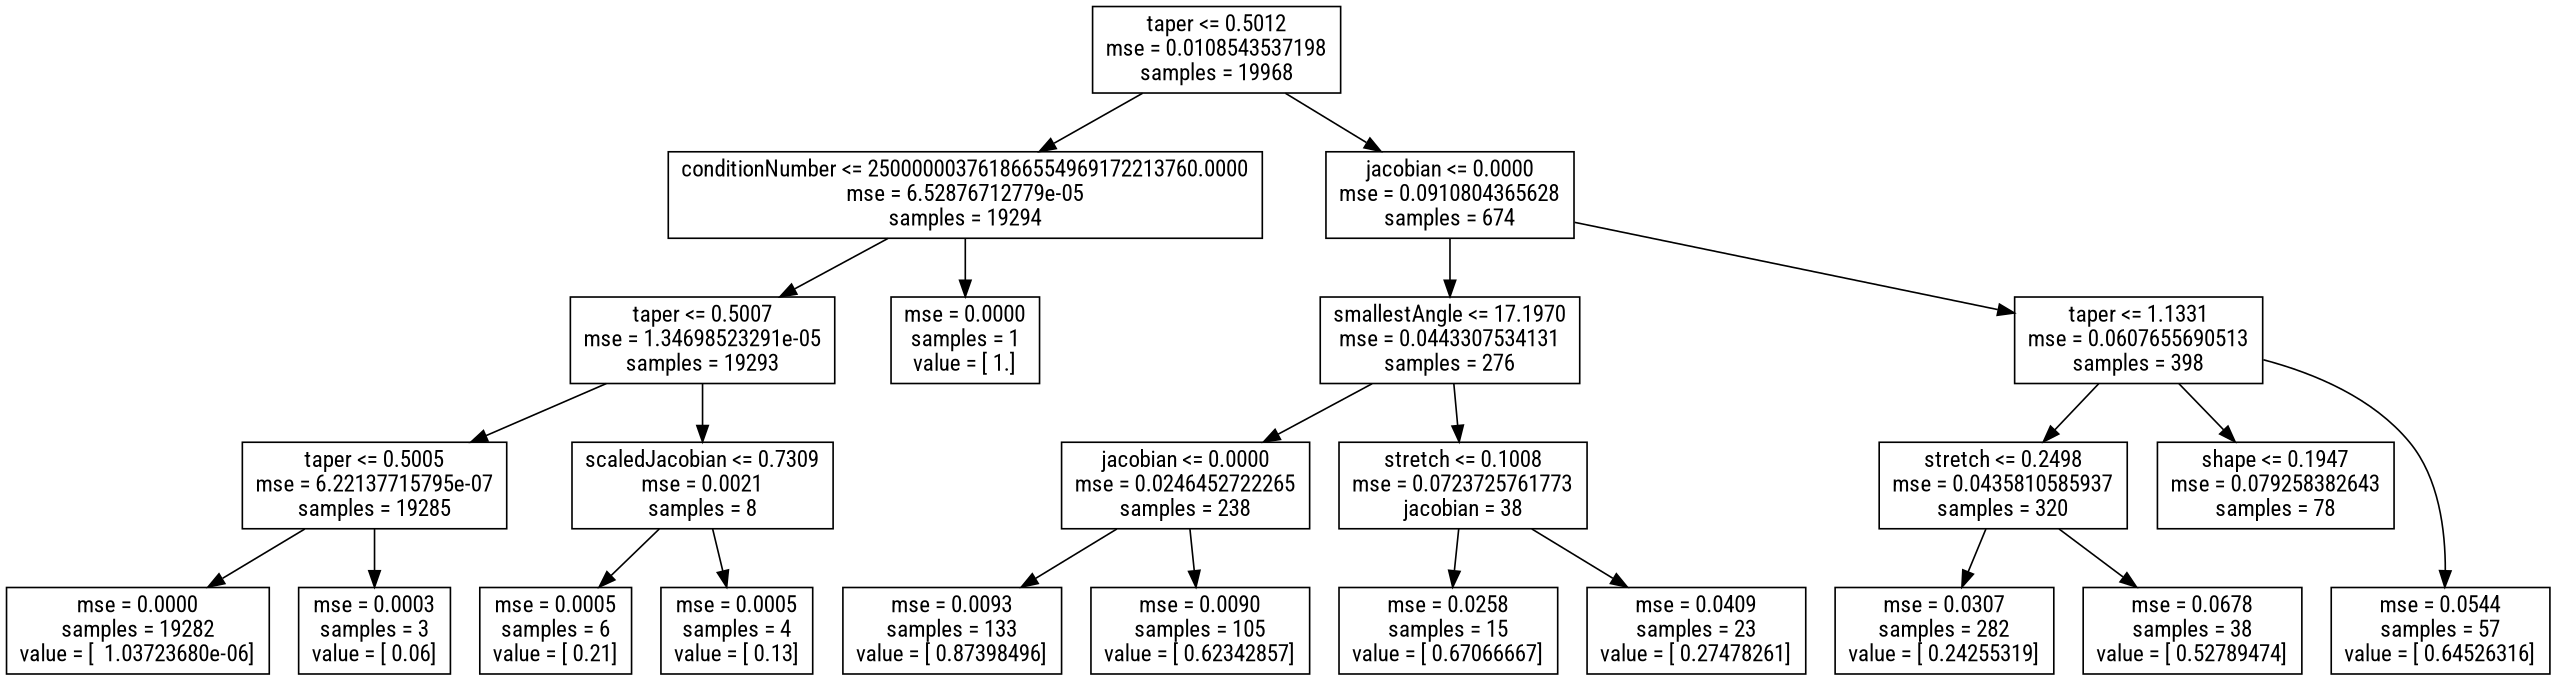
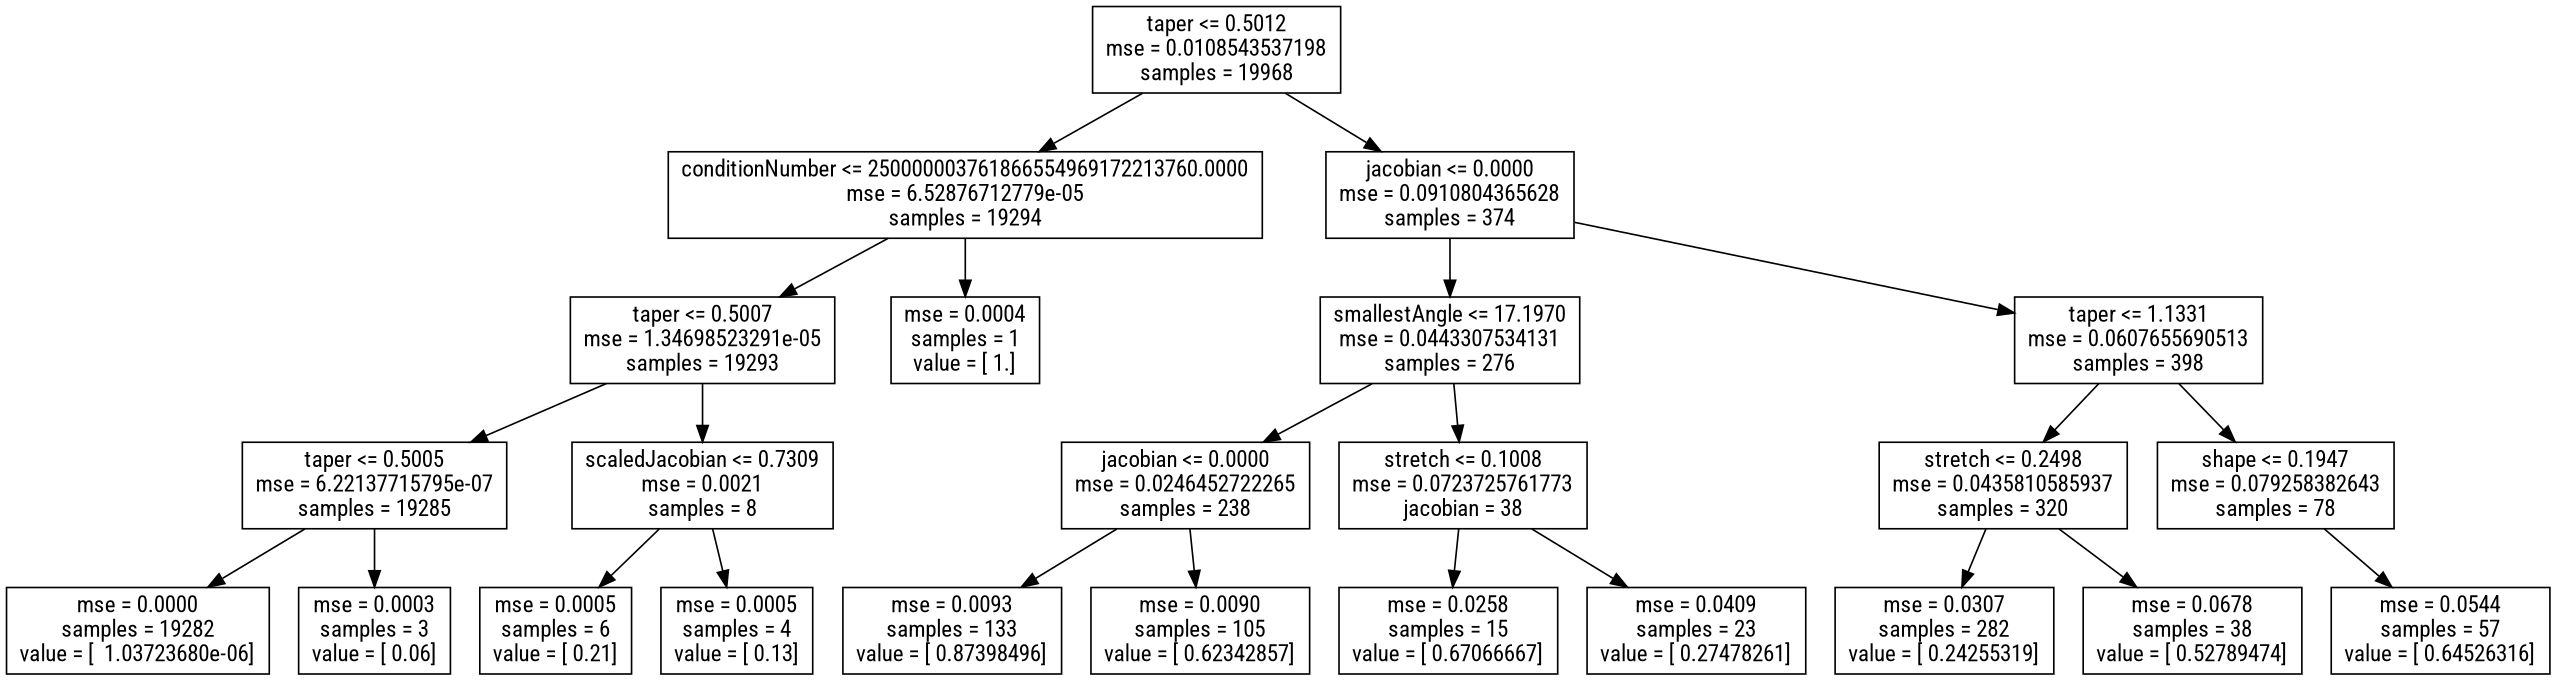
node "jacobian <= 0.0000 mse = 0.0910804365628 samples = 674": label "jacobian <= 0.0000 mse = 0.0910804365628 samples = 674" -> "jacobian <= 0.0000 mse = 0.0910804365628 samples = 374"
node "mse = 0.0000 samples = 1 value = [ 1.]": label "mse = 0.0000 samples = 1 value = [ 1.]" -> "mse = 0.0004 samples = 1 value = [ 1.]"
edge "taper <= 1.1331 mse = 0.0607655690513 samples = 398" -> "mse = 0.0544 samples = 57 value = [ 0.64526316]": now "shape <= 0.1947 mse = 0.079258382643 samples = 78" -> "mse = 0.0544 samples = 57 value = [ 0.64526316]"
